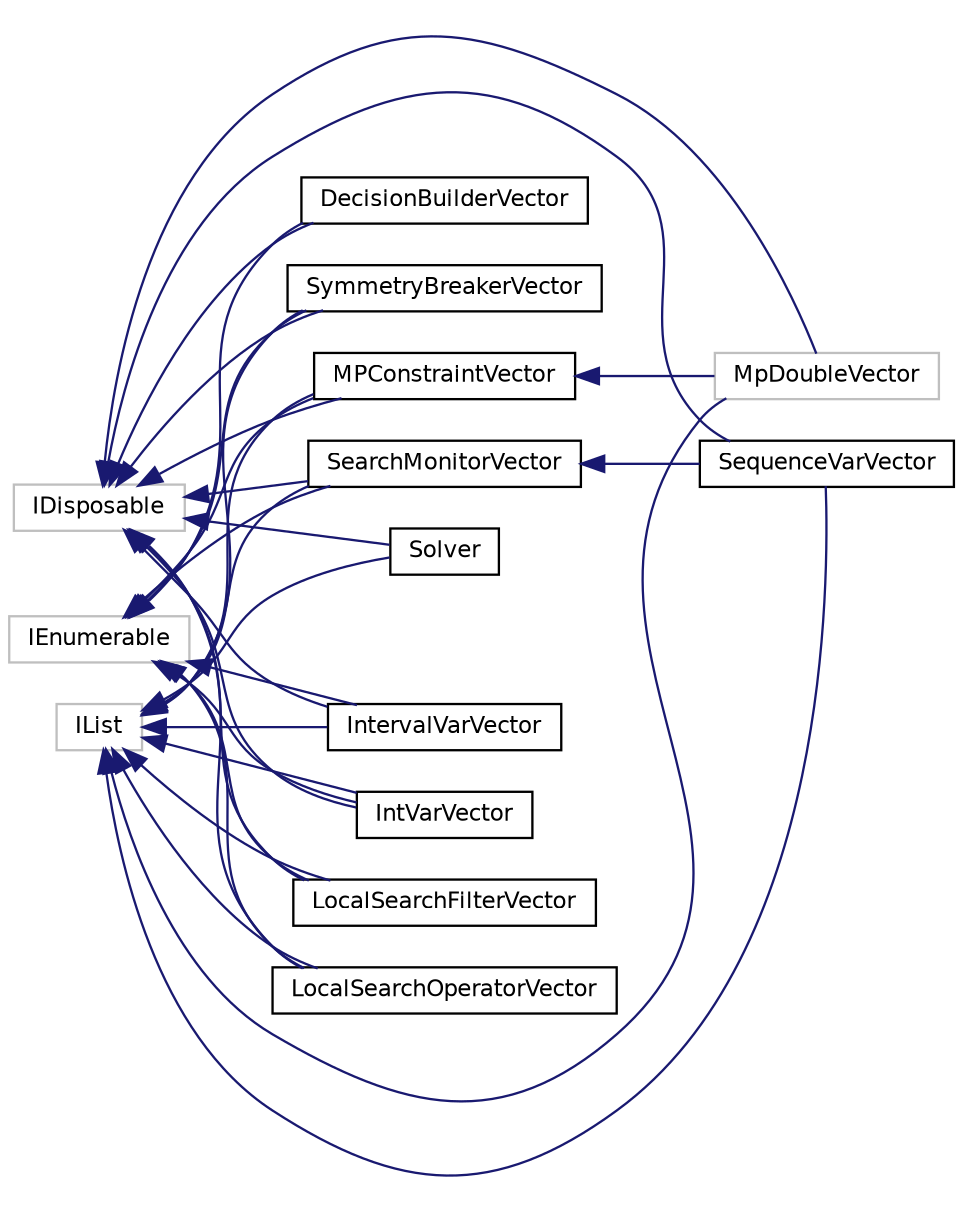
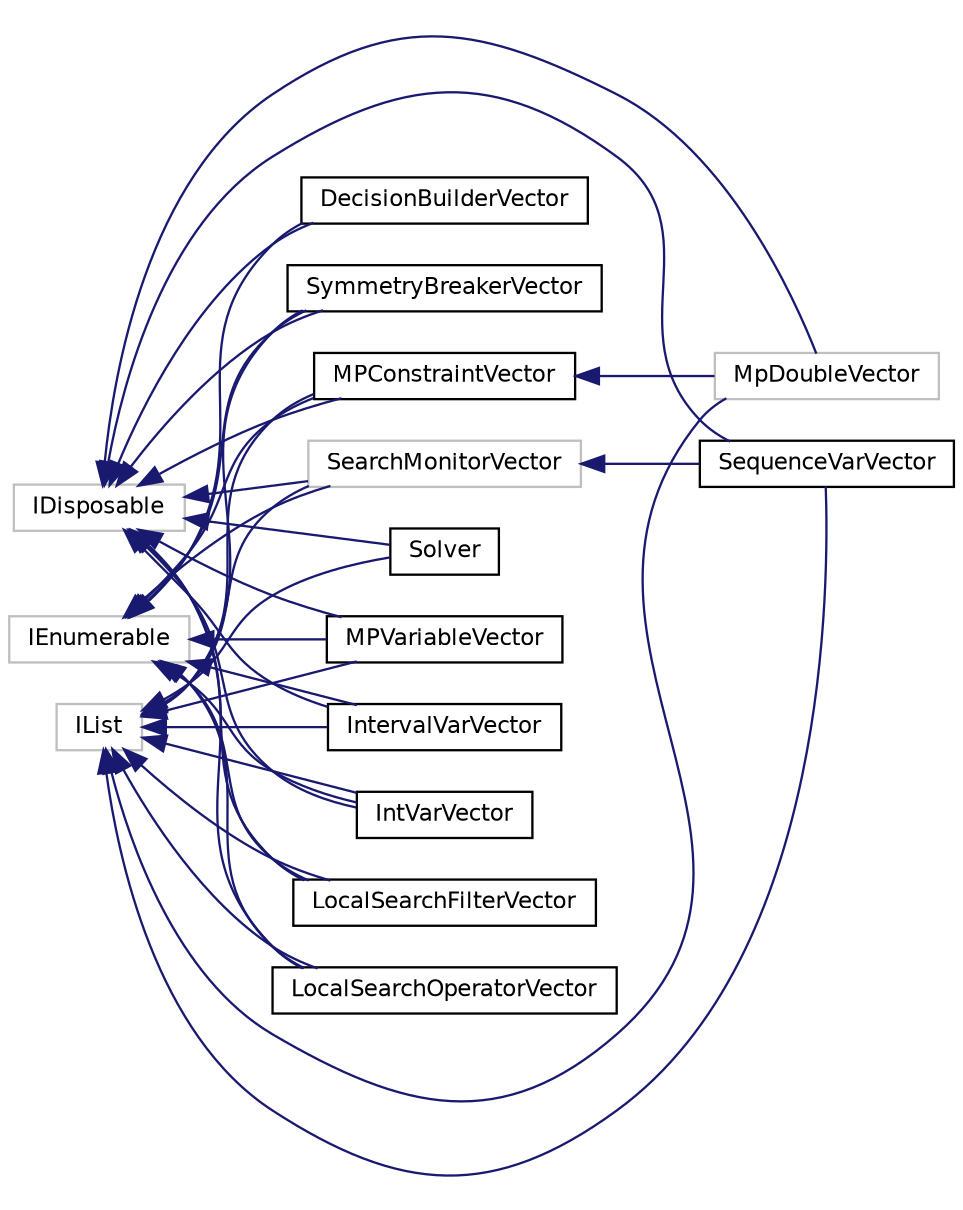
node "SearchMonitorVector": color black -> grey75
node "MPVariableVector": added
